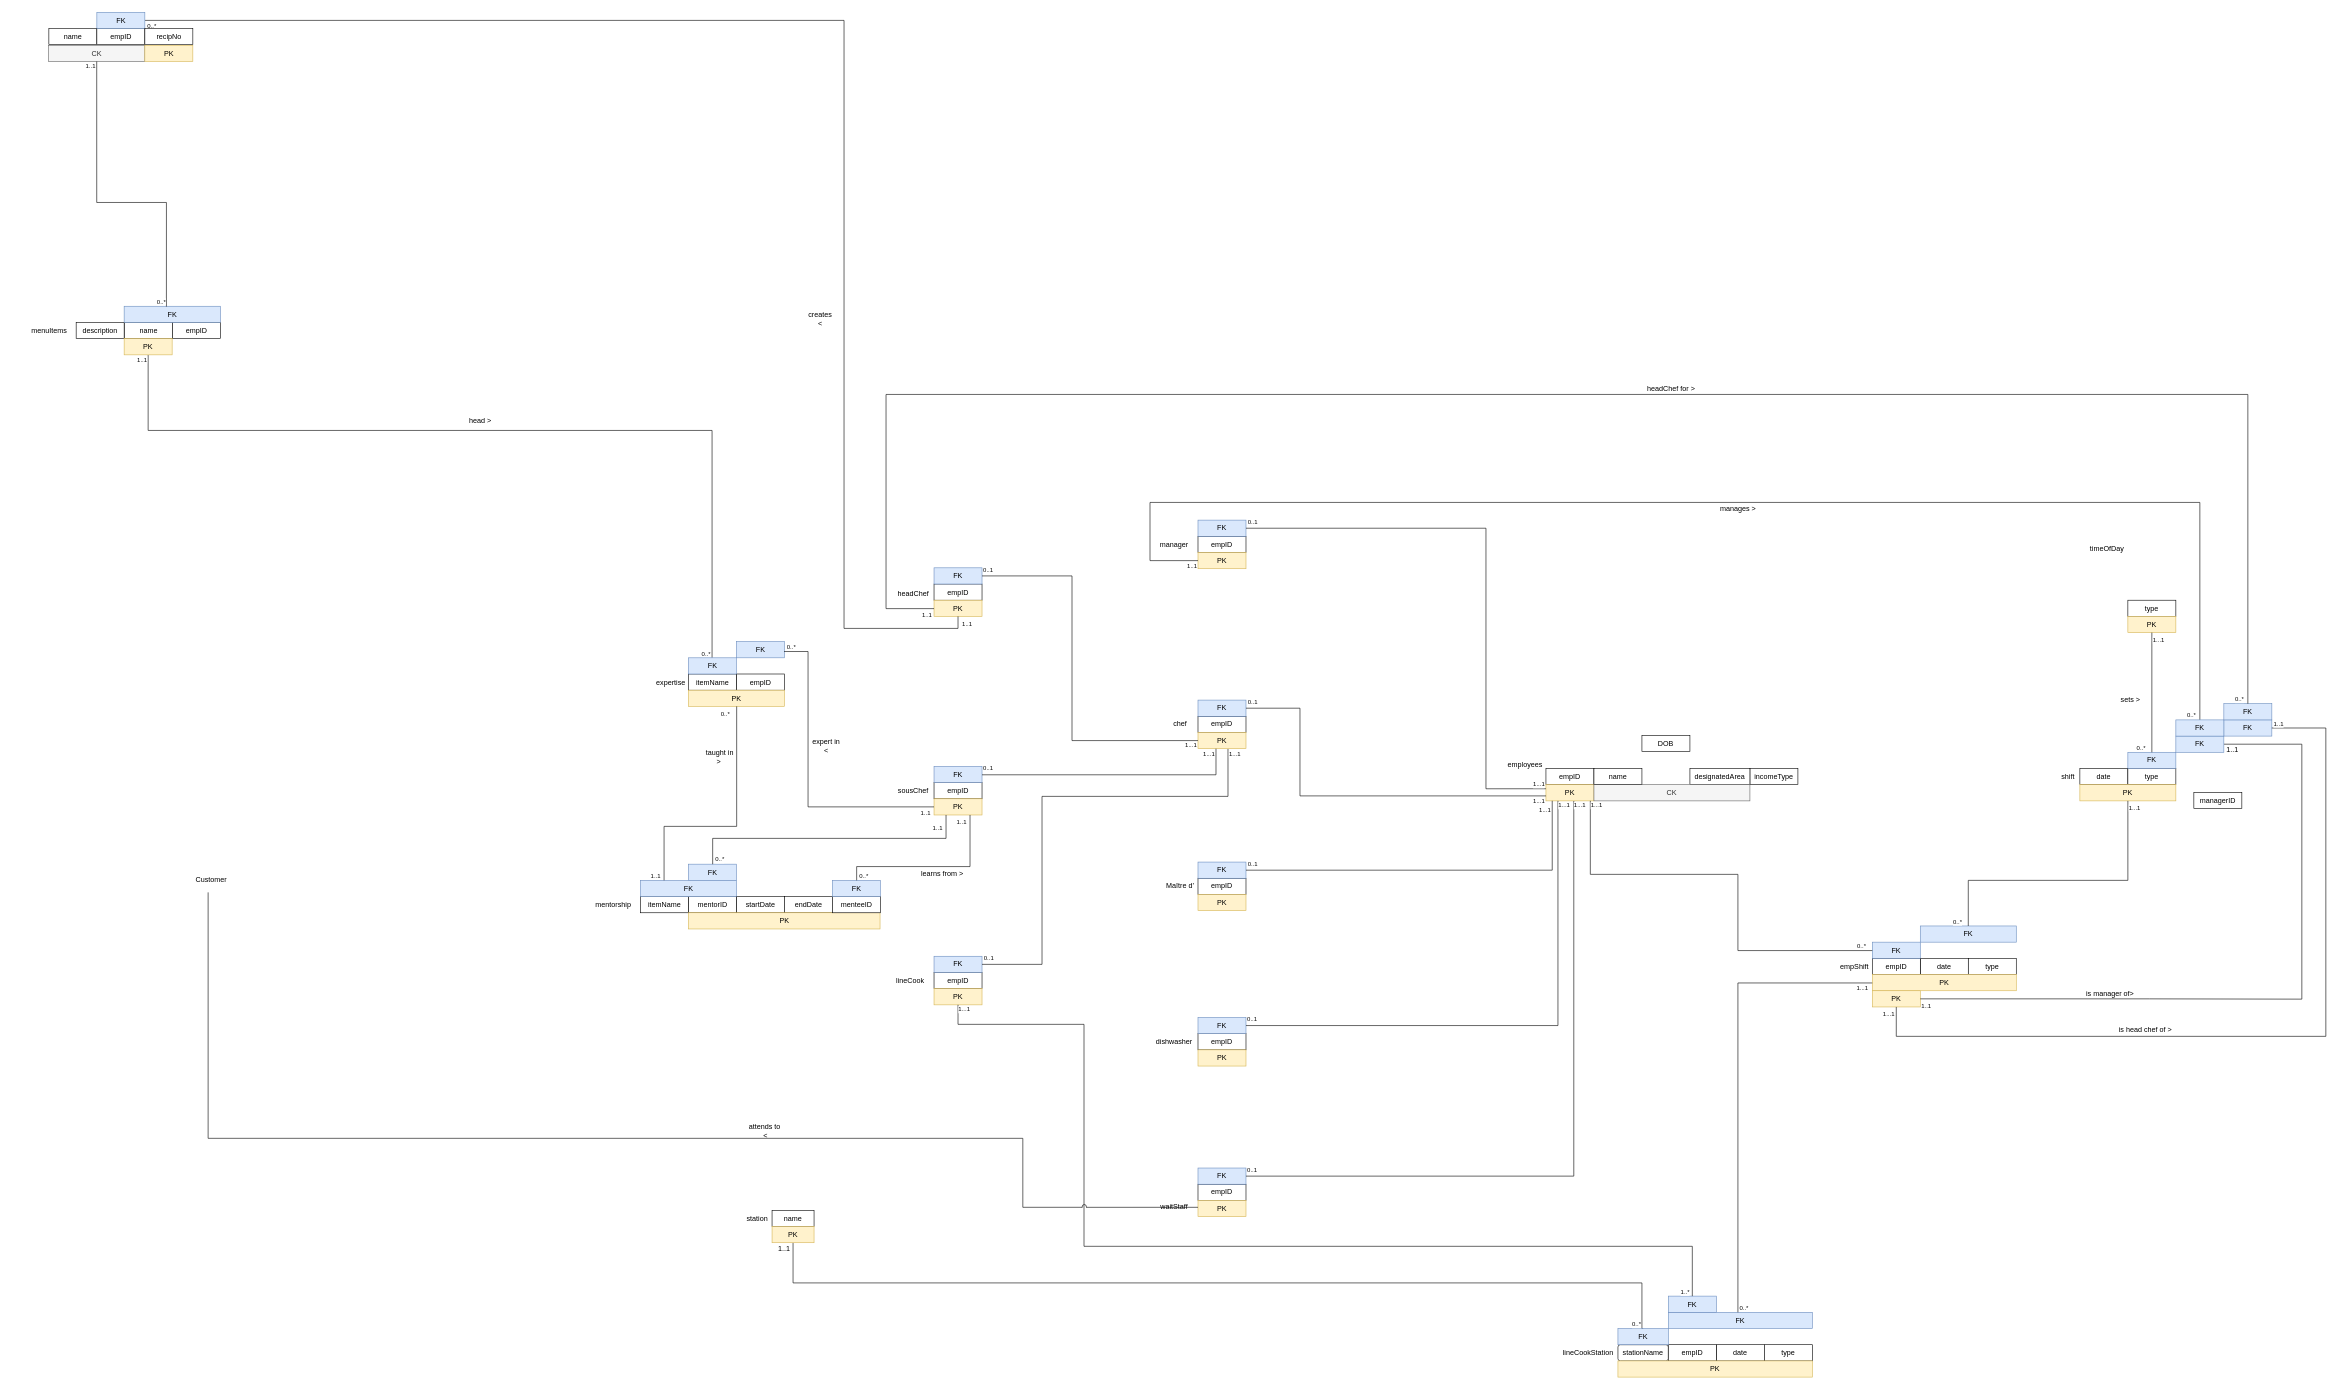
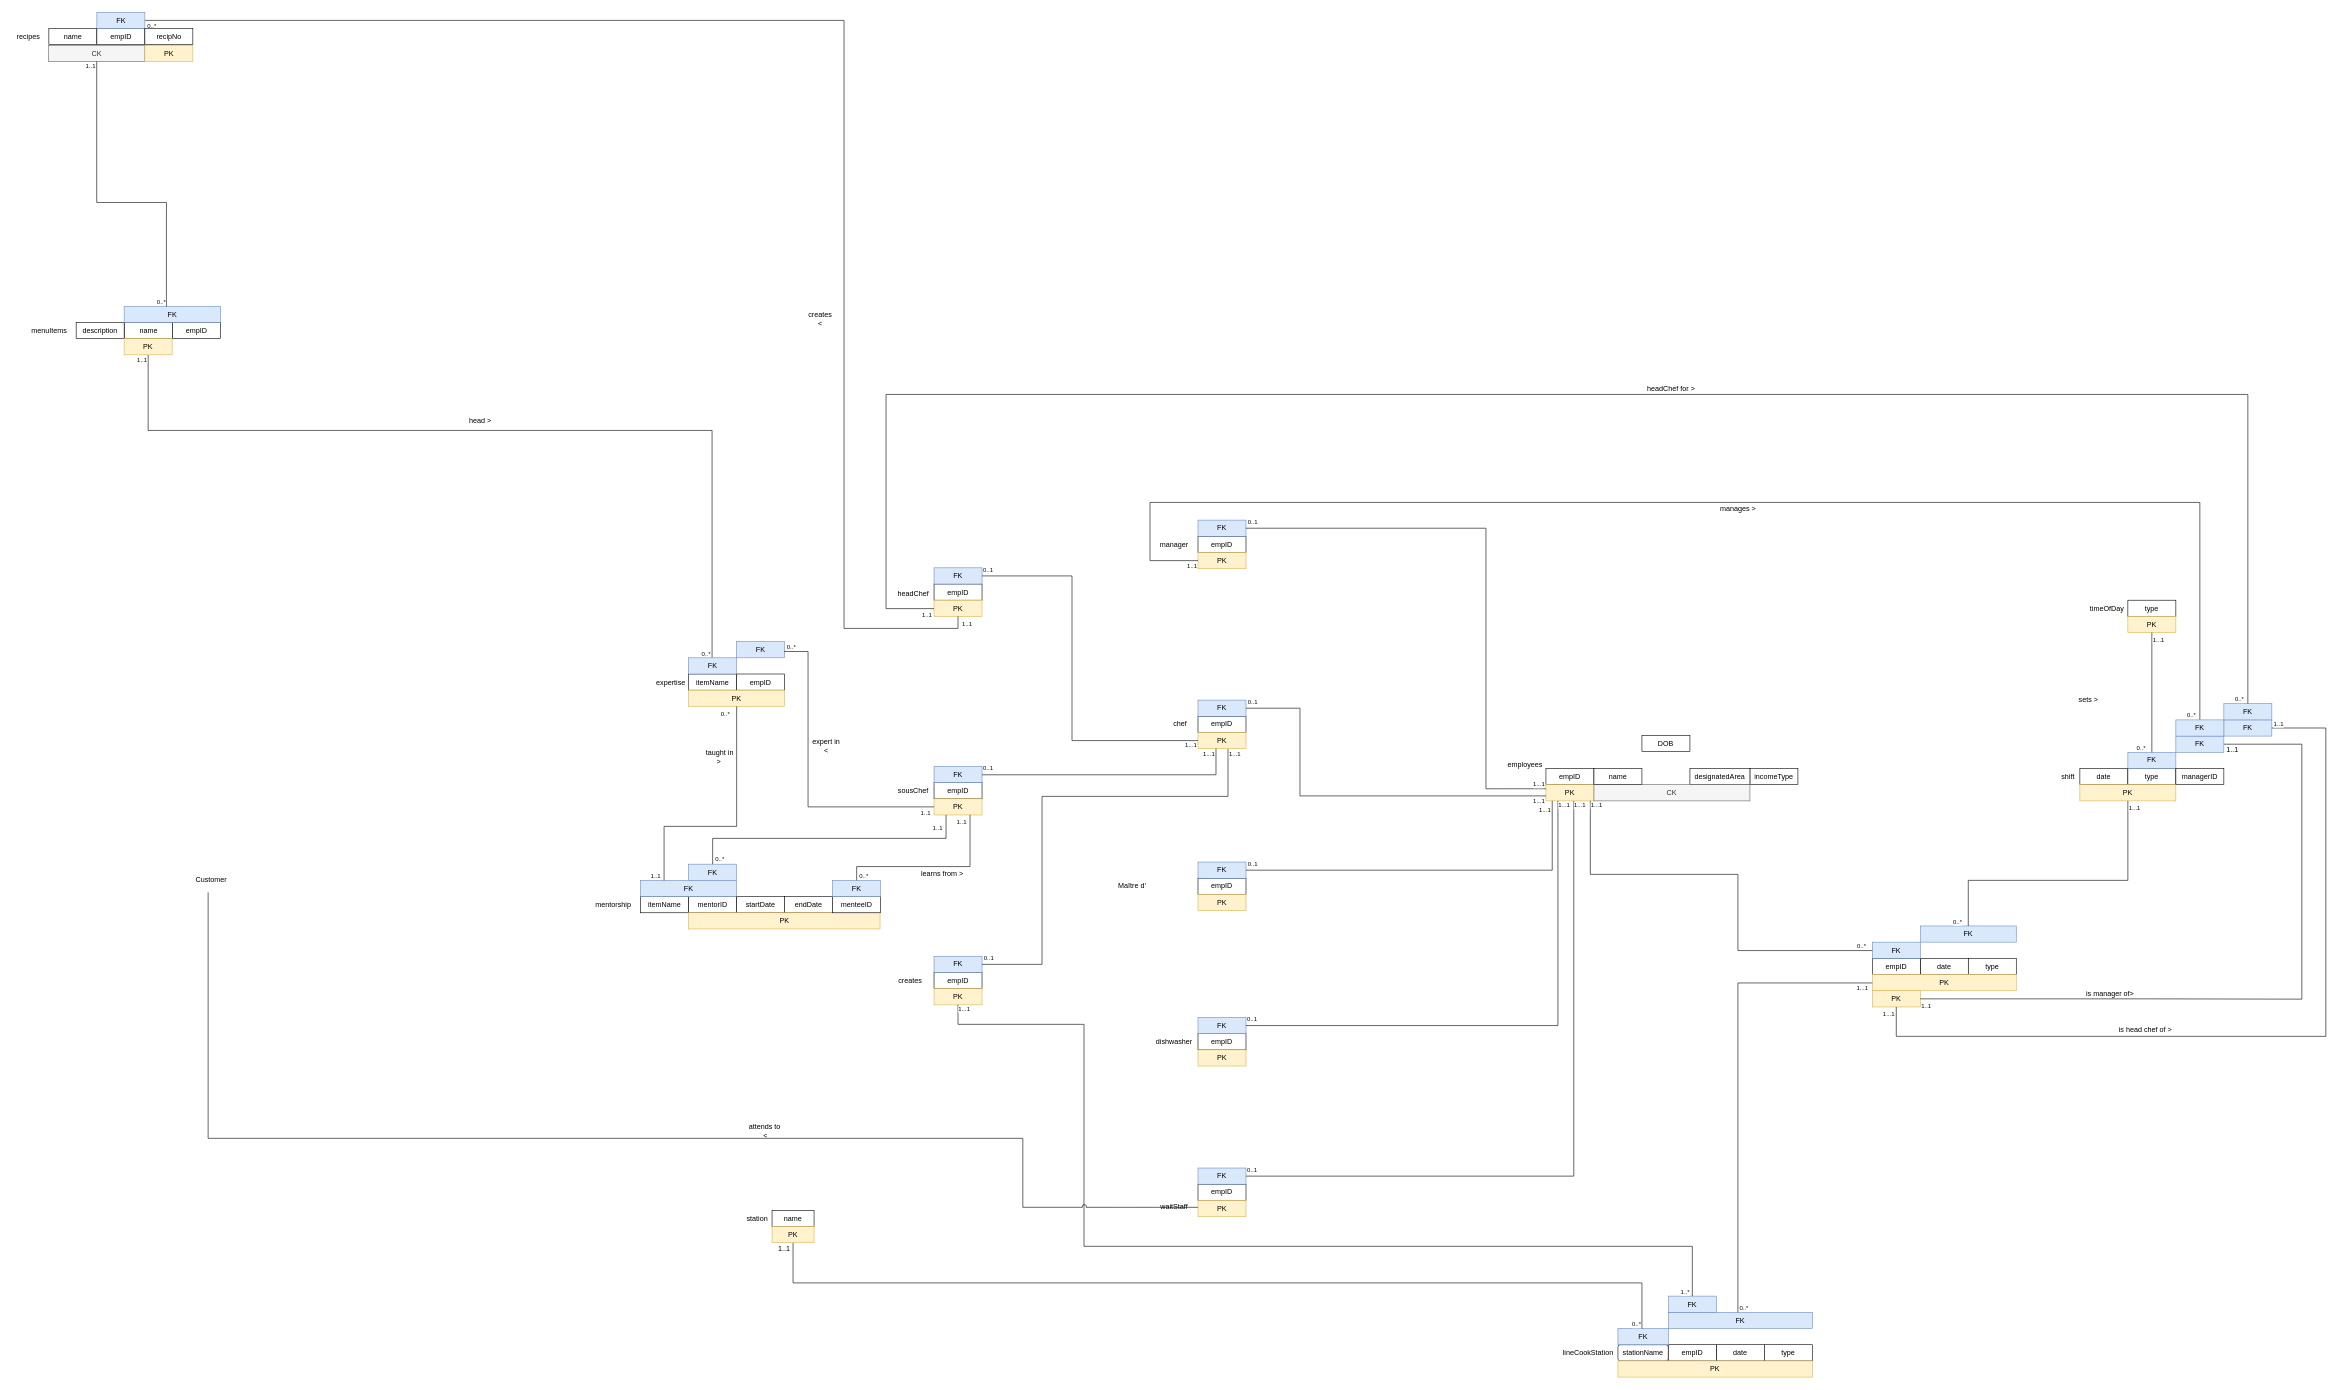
node "recipes": added
node "timeOfDay": moved (2107, 548) -> (2107, 608)
node "sets >": moved (2130, 701) -> (2088, 701)
node "managerID": moved (2218, 801) -> (2200, 777)
node "Maître d’": moved (1180, 887) -> (1132, 887)
node "empShift": removed
node "lineCook": label "lineCook" -> "creates"
